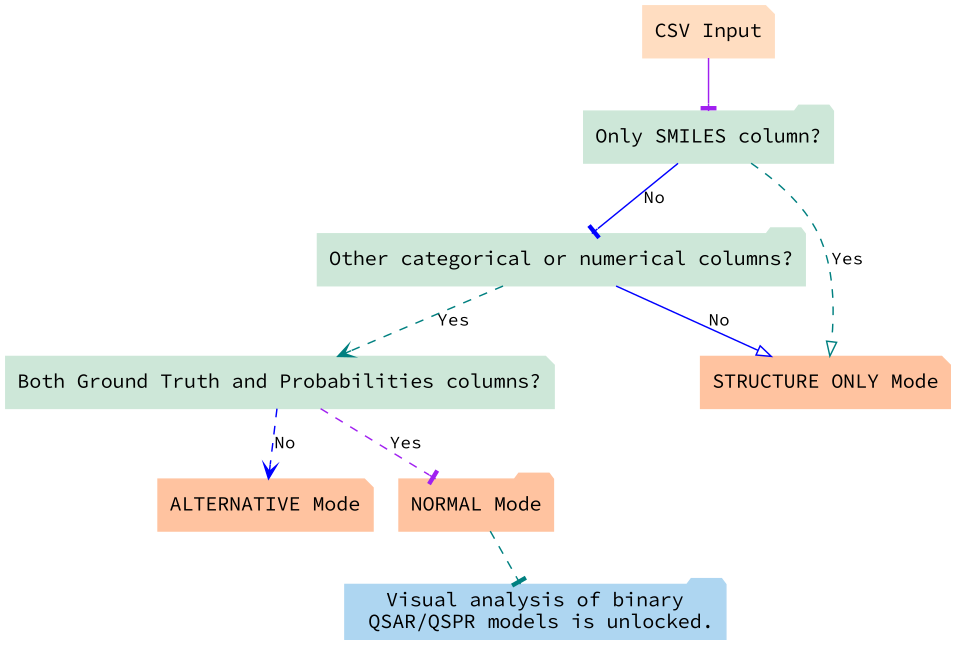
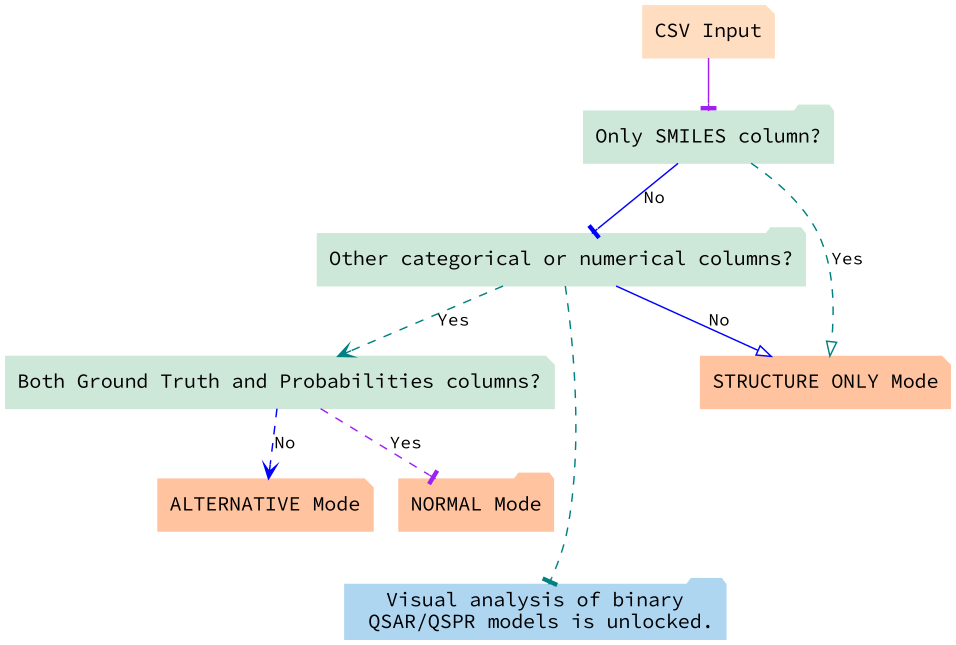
edge "NORMAL Mode" -> "Visual analysis of binary QSAR/QSPR models is unlocked.": now "Other categorical or numerical columns?" -> "Visual analysis of binary QSAR/QSPR models is unlocked."
